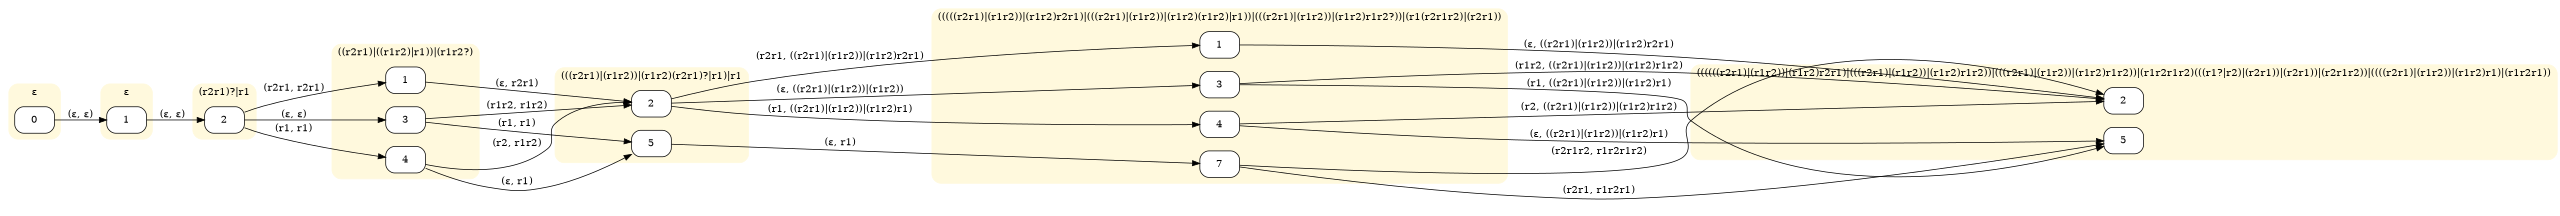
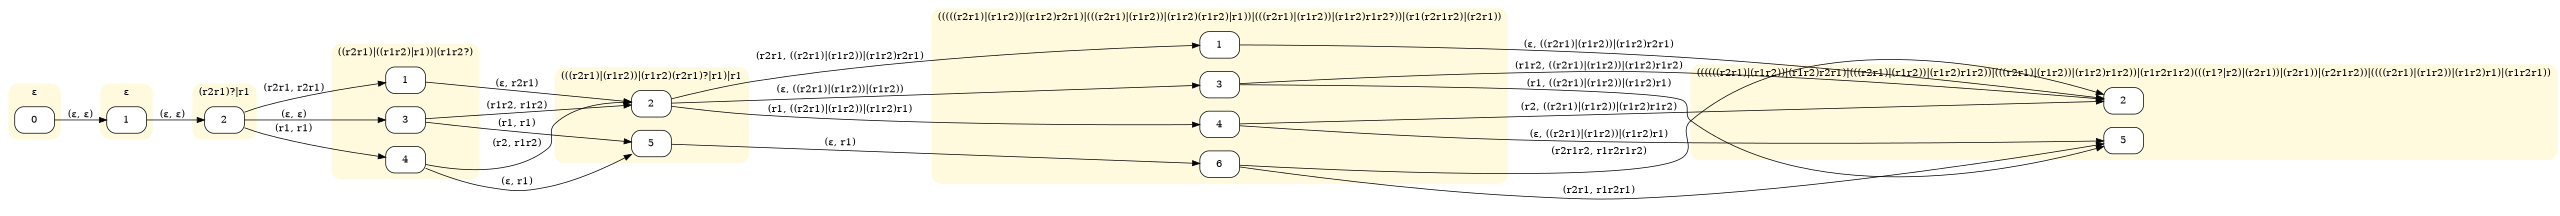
node "7": label "7" -> "6"
